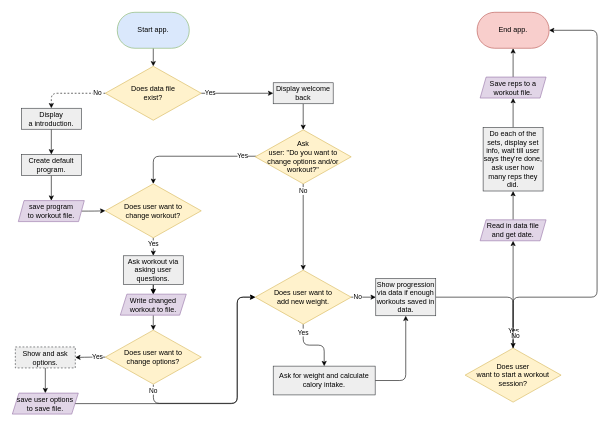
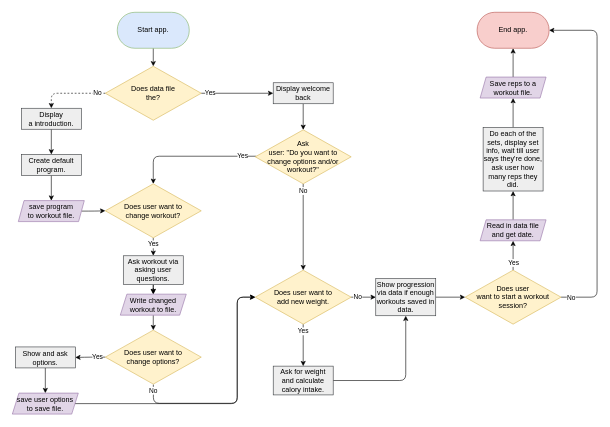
node "Does data file exist?": label "Does data file exist?" -> "Does data file the?"
node "Show and ask options.": style dashed -> solid
node "Does user want to start a workout session?": moved (513, 375) -> (513, 297)
node "Ask for weight and calculate calory intake.": size 102x29 -> 60x29
